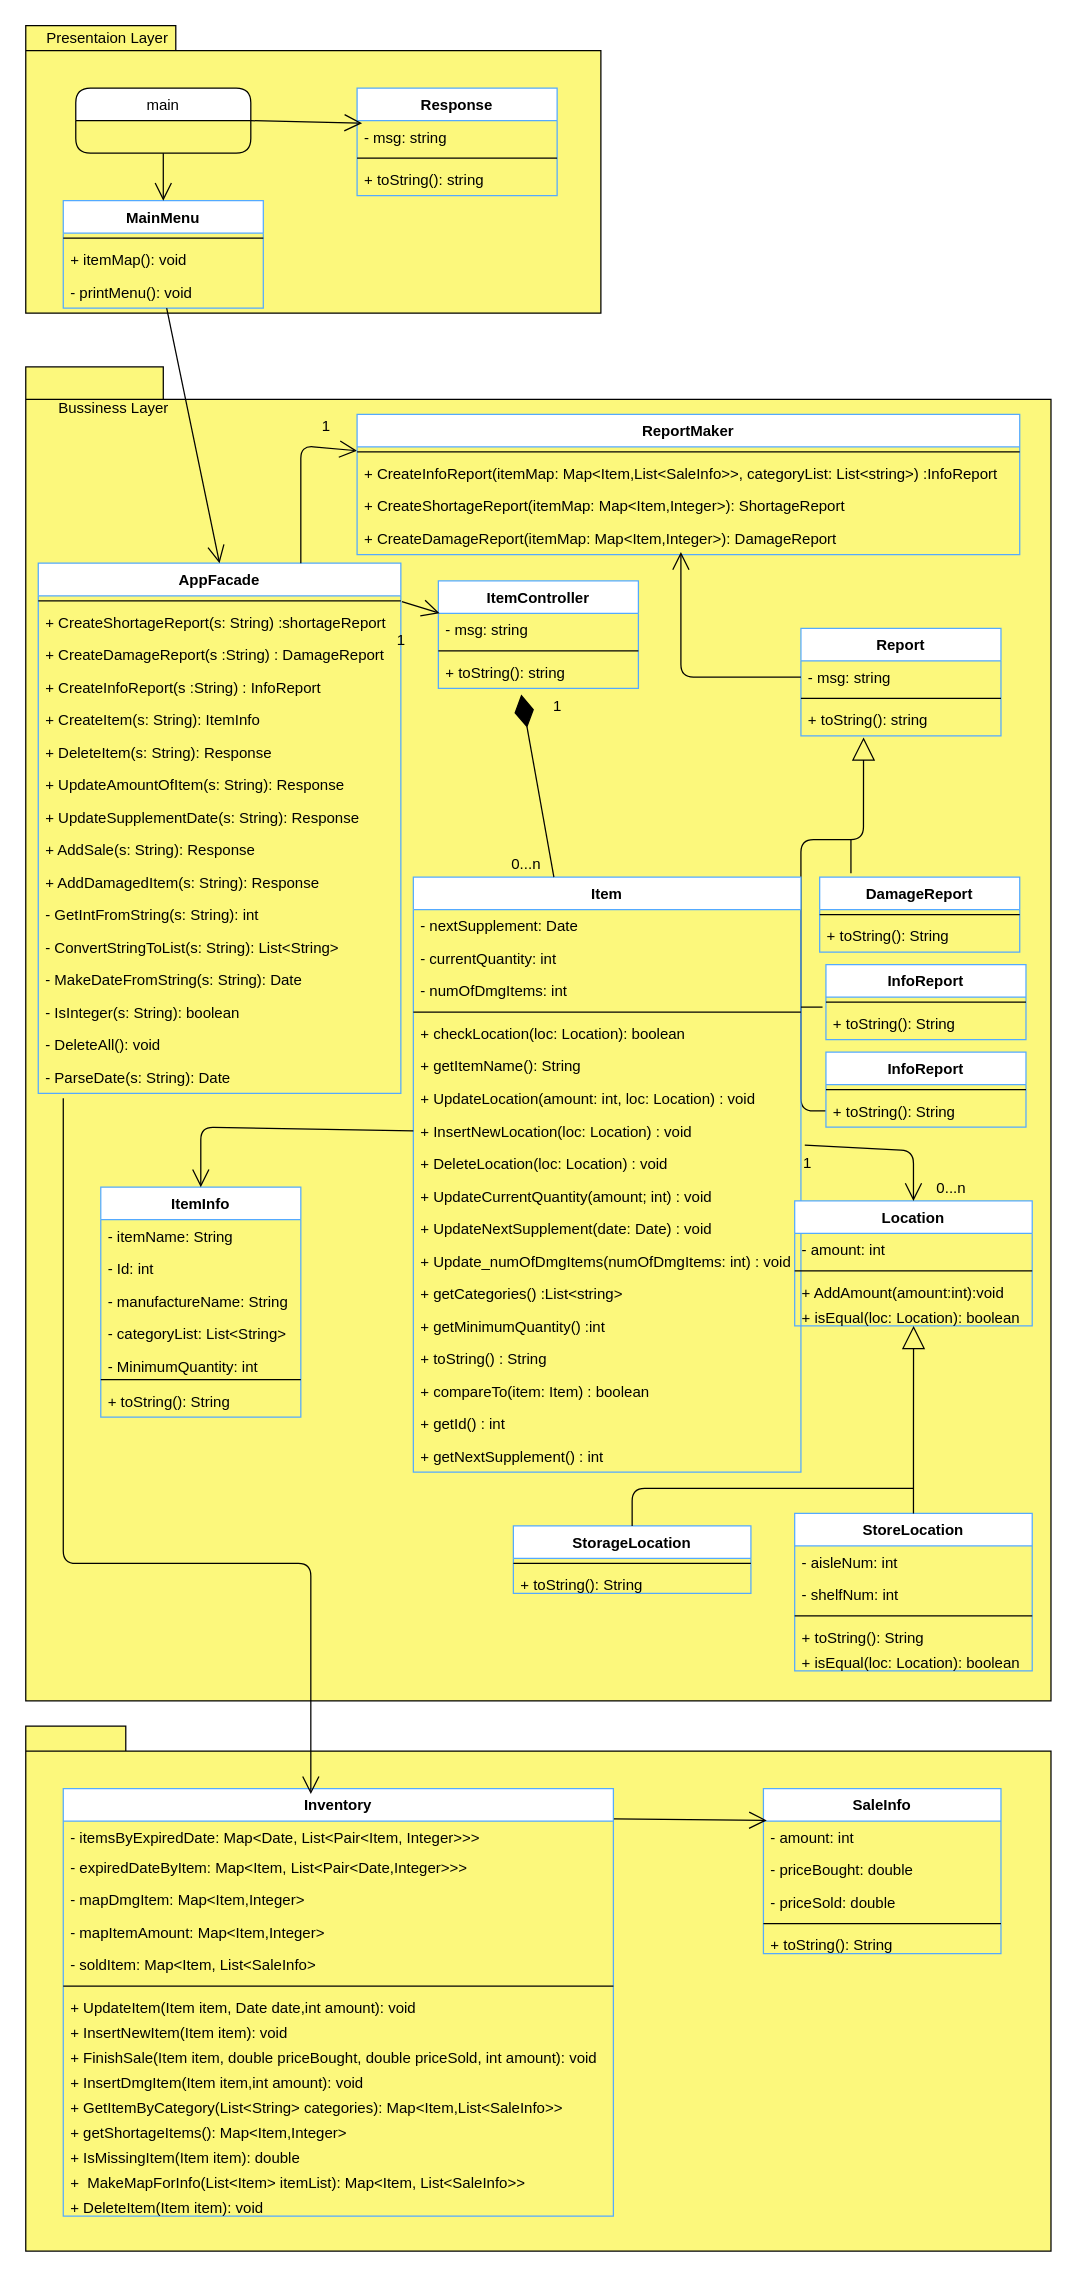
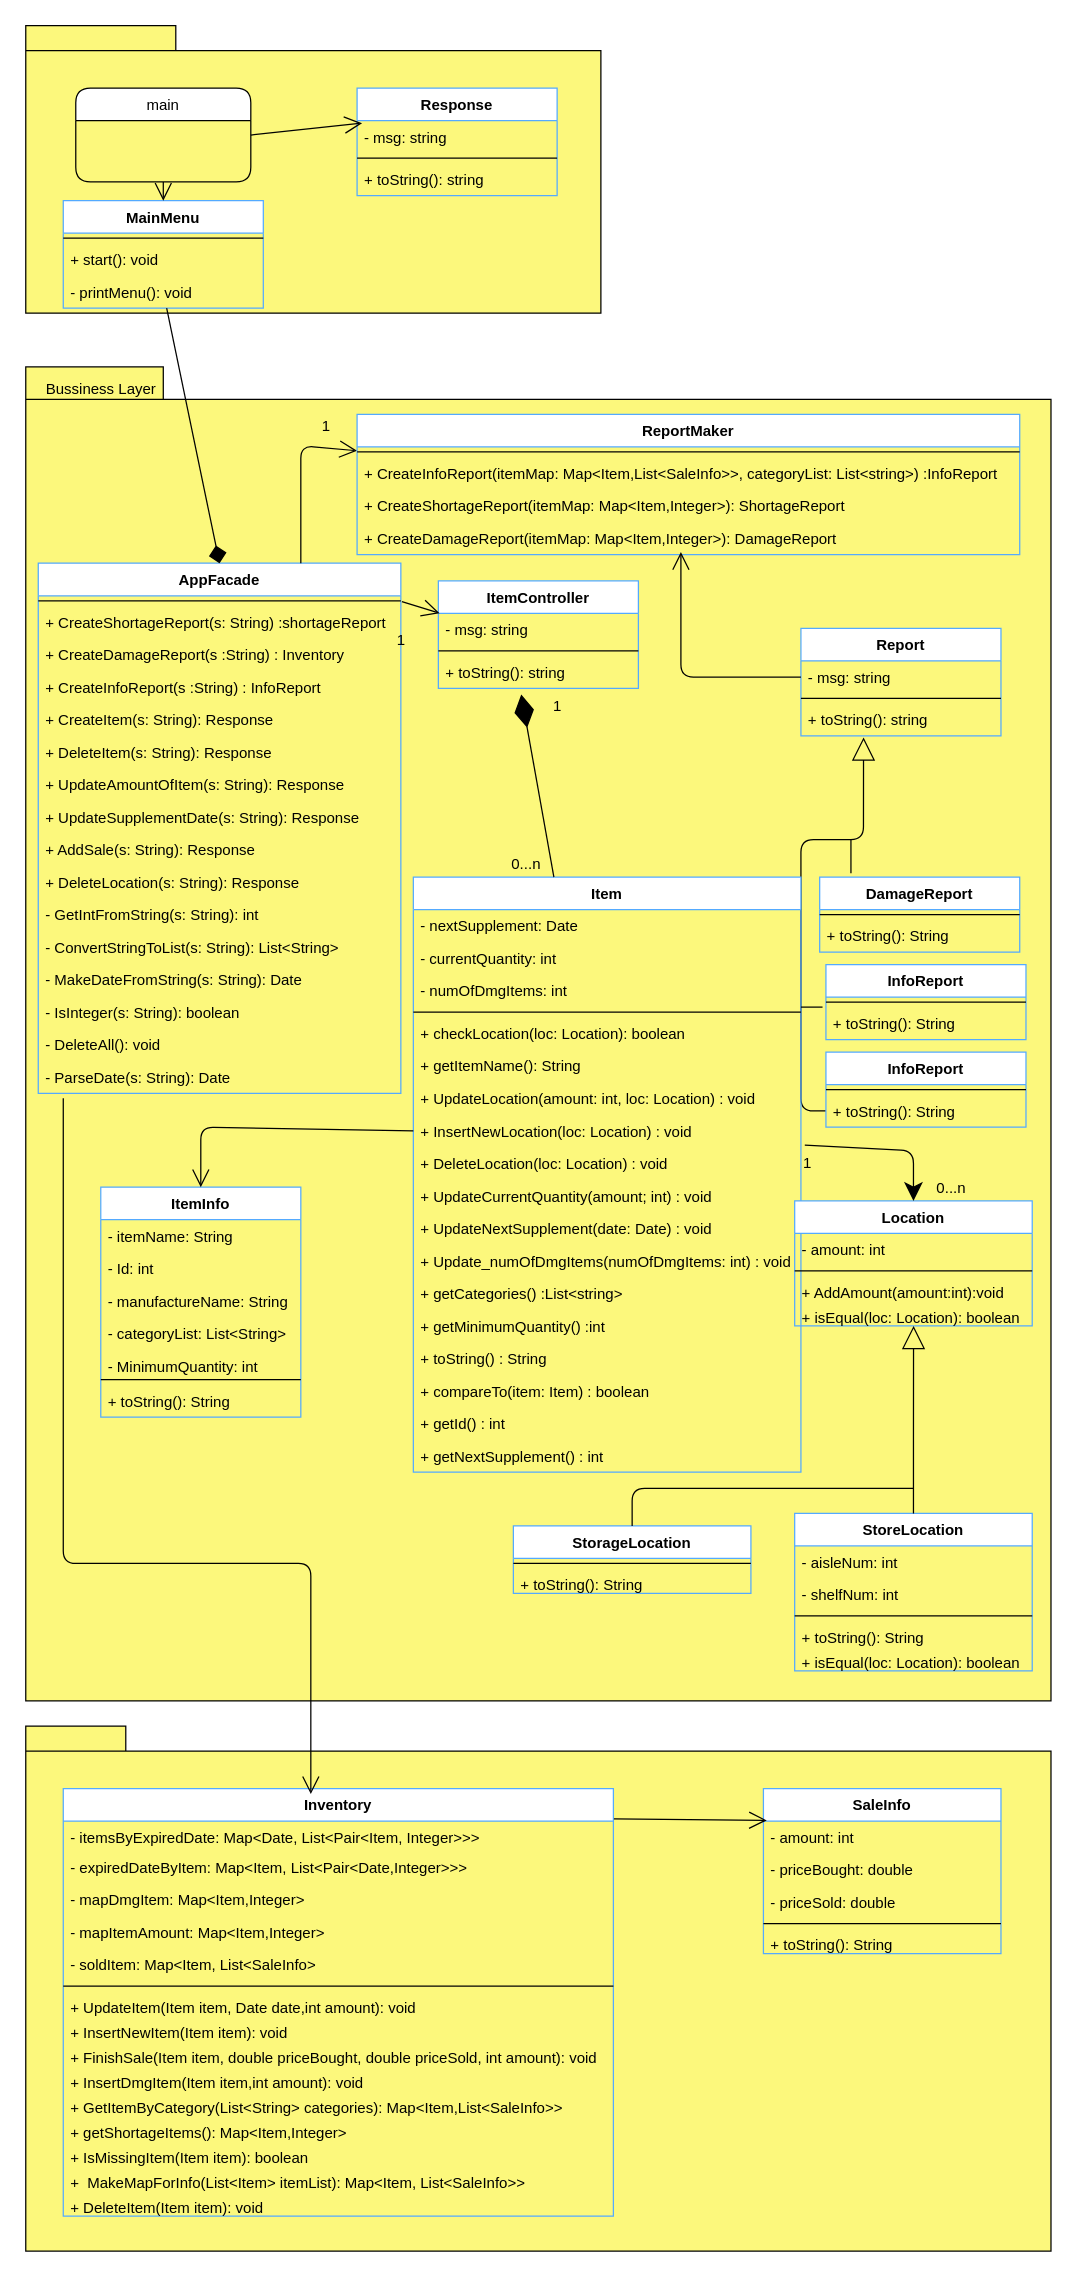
node "Presentaion Layer": removed
node "main": size 175x65 -> 175x94
node "+ itemMap(): void": label "+ itemMap(): void" -> "+ start(): void"
node "Bussiness Layer": moved (113, 408) -> (101, 389)
edge "- printMenu(): void" -> "AppFacade": arrowhead open -> diamond
node "+ CreateDamageReport(s :String) : DamageReport": label "+ CreateDamageReport(s :String) : DamageReport" -> "+ CreateDamageReport(s :String) : Inventory"
node "+ CreateItem(s: String): ItemInfo": label "+ CreateItem(s: String): ItemInfo" -> "+ CreateItem(s: String): Response"
node "+ AddDamagedItem(s: String): Response": label "+ AddDamagedItem(s: String): Response" -> "+ DeleteLocation(s: String): Response"
edge "+ DeleteLocation(loc: Location) : void" -> "Location": arrowhead open -> classic
node "+ IsMissingItem(Item item): double": label "+ IsMissingItem(Item item): double" -> "+ IsMissingItem(Item item): boolean"
